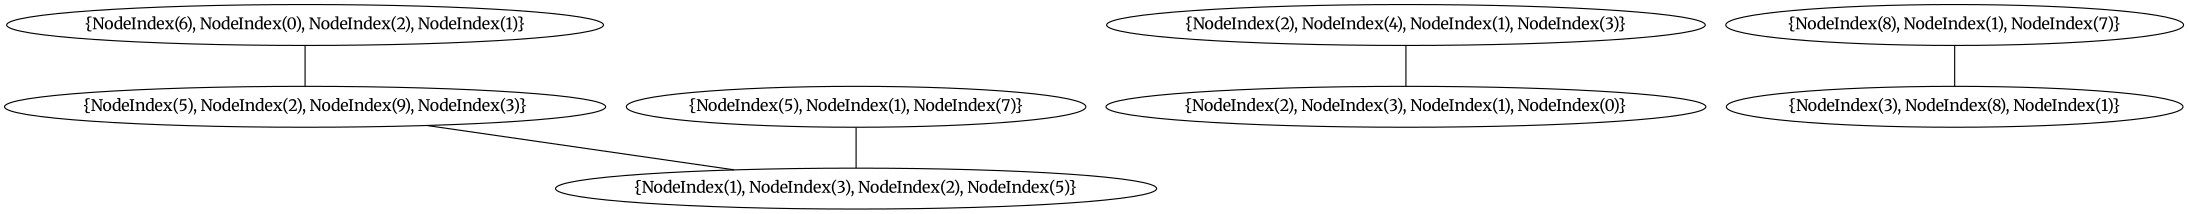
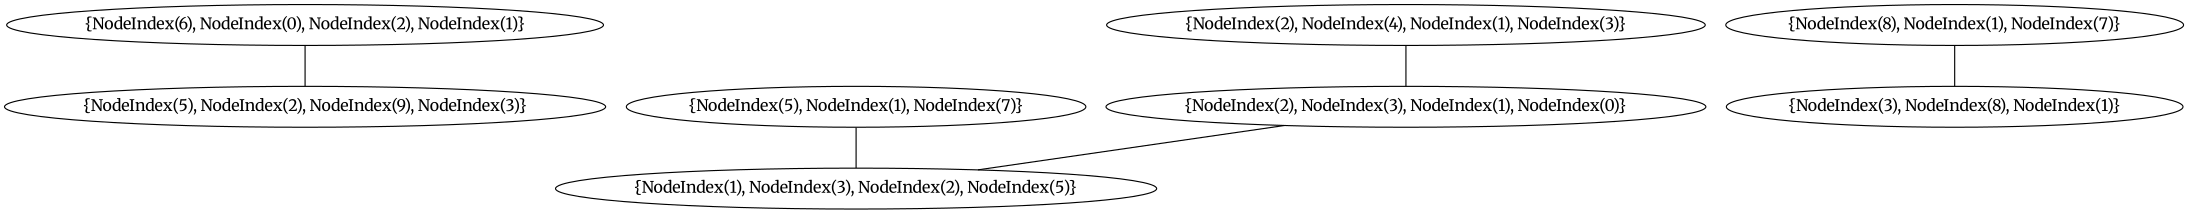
edge "{NodeIndex(5), NodeIndex(2), NodeIndex(9), NodeIndex(3)}" -- "{NodeIndex(1), NodeIndex(3), NodeIndex(2), NodeIndex(5)}": now "{NodeIndex(2), NodeIndex(3), NodeIndex(1), NodeIndex(0)}" -- "{NodeIndex(1), NodeIndex(3), NodeIndex(2), NodeIndex(5)}"
